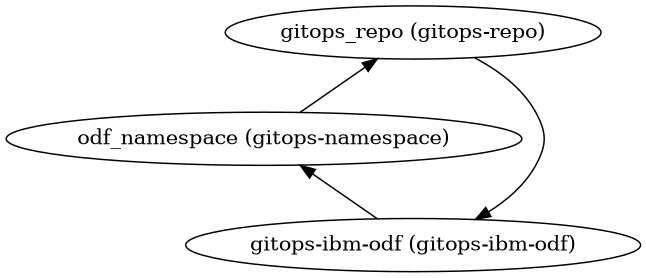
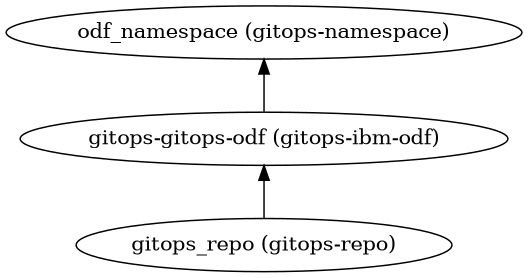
edge "odf_namespace (gitops-namespace)" -> "gitops_repo (gitops-repo)": removed
node "gitops-ibm-odf (gitops-ibm-odf)": label "gitops-ibm-odf (gitops-ibm-odf)" -> "gitops-gitops-odf (gitops-ibm-odf)"
